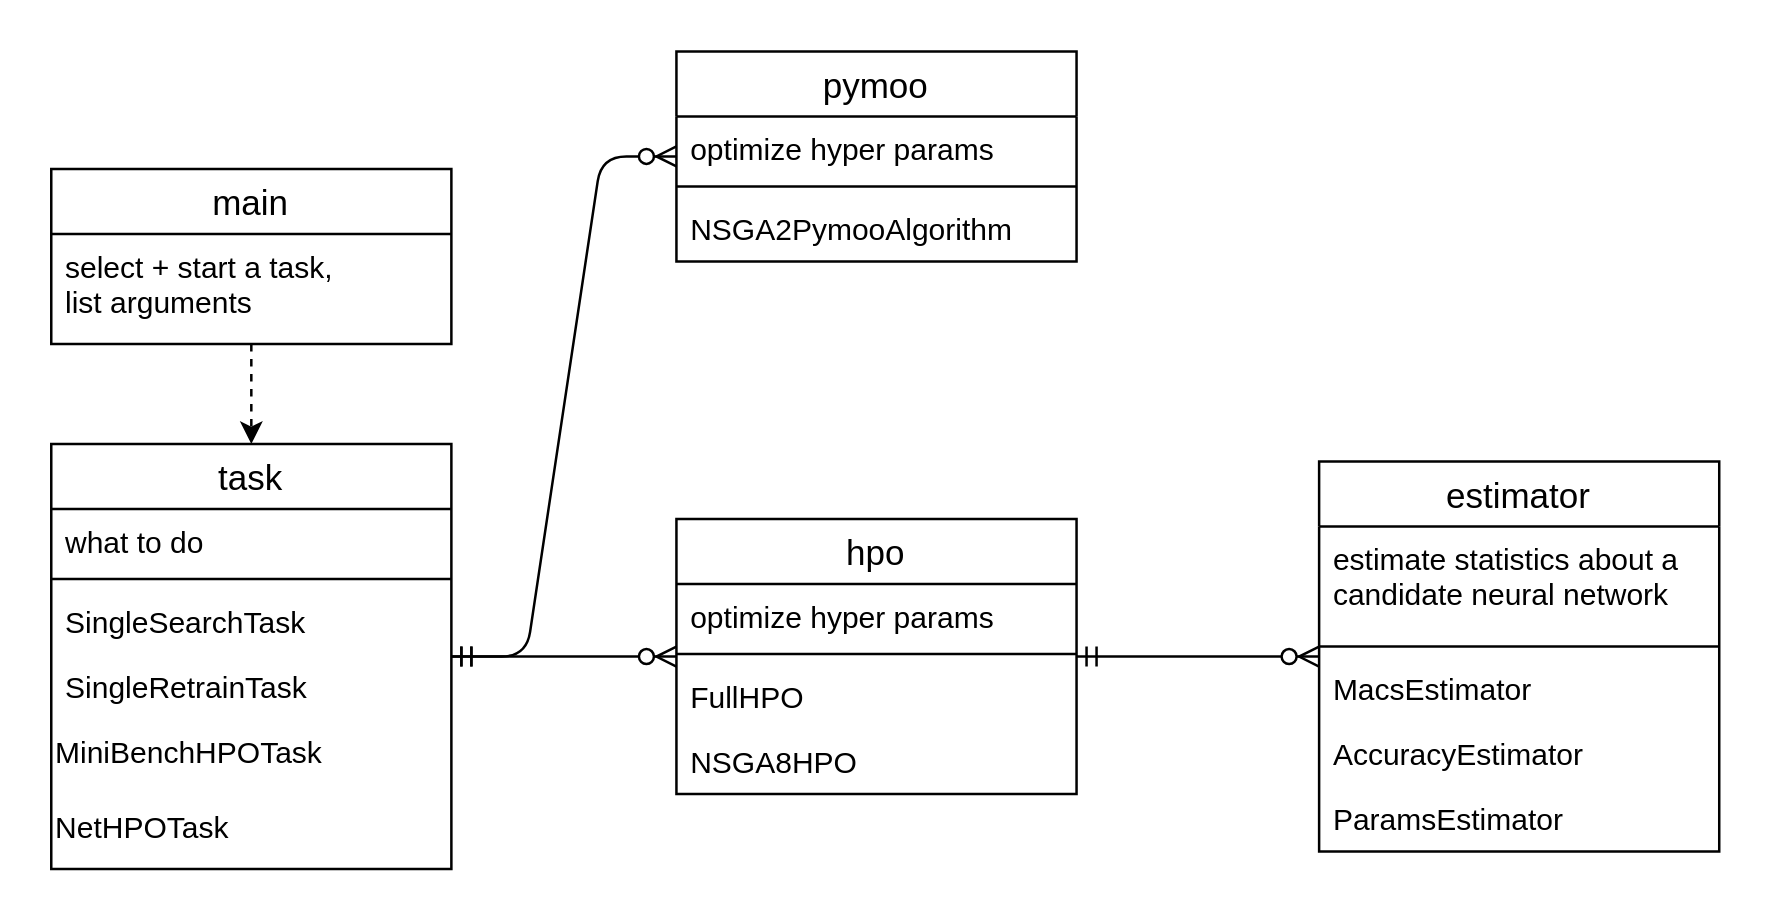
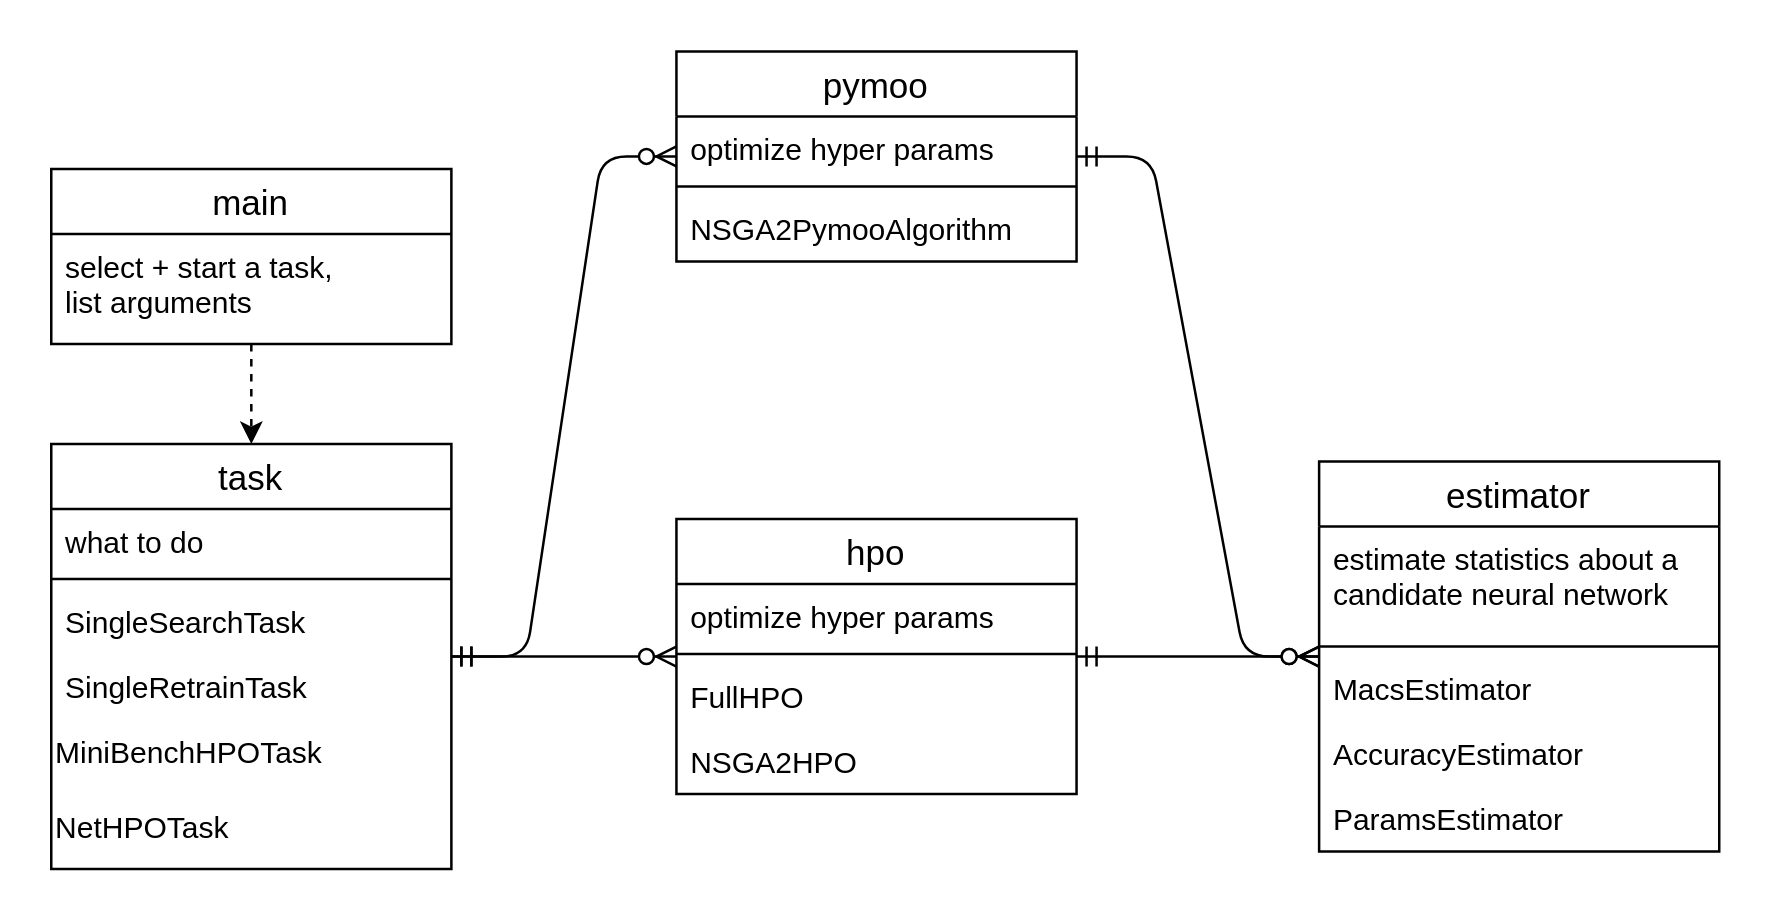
edge "pymoo" -- "estimator": added
node "NSGA8HPO": label "NSGA8HPO" -> "NSGA2HPO"
